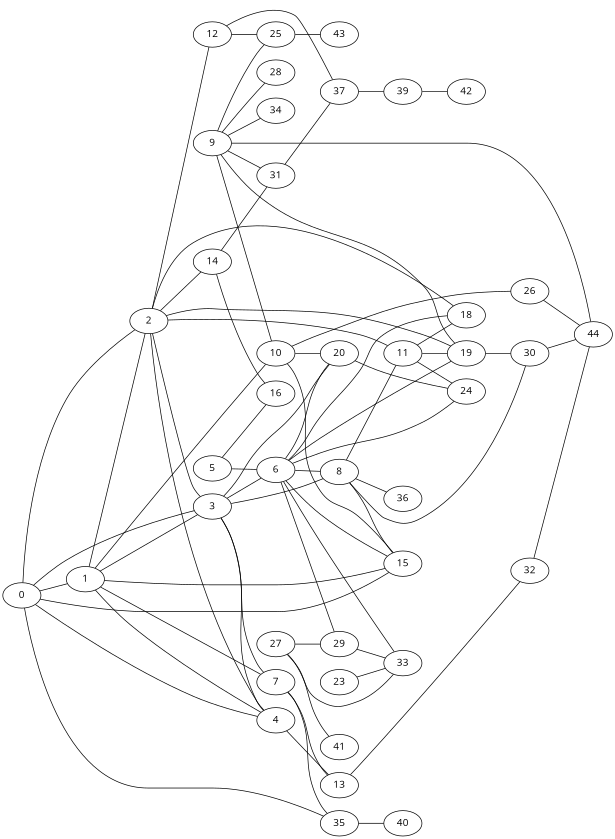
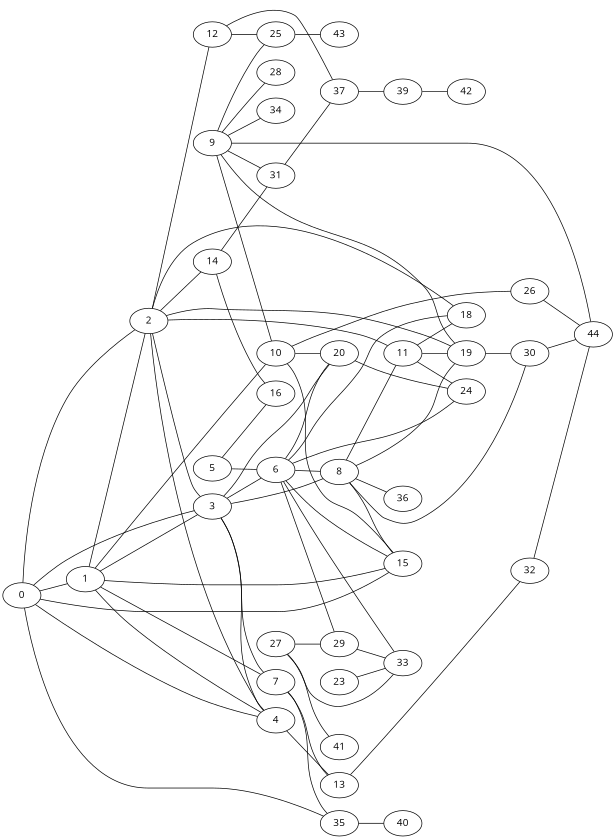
edge "19" -- "6": now "19" -- "8"
